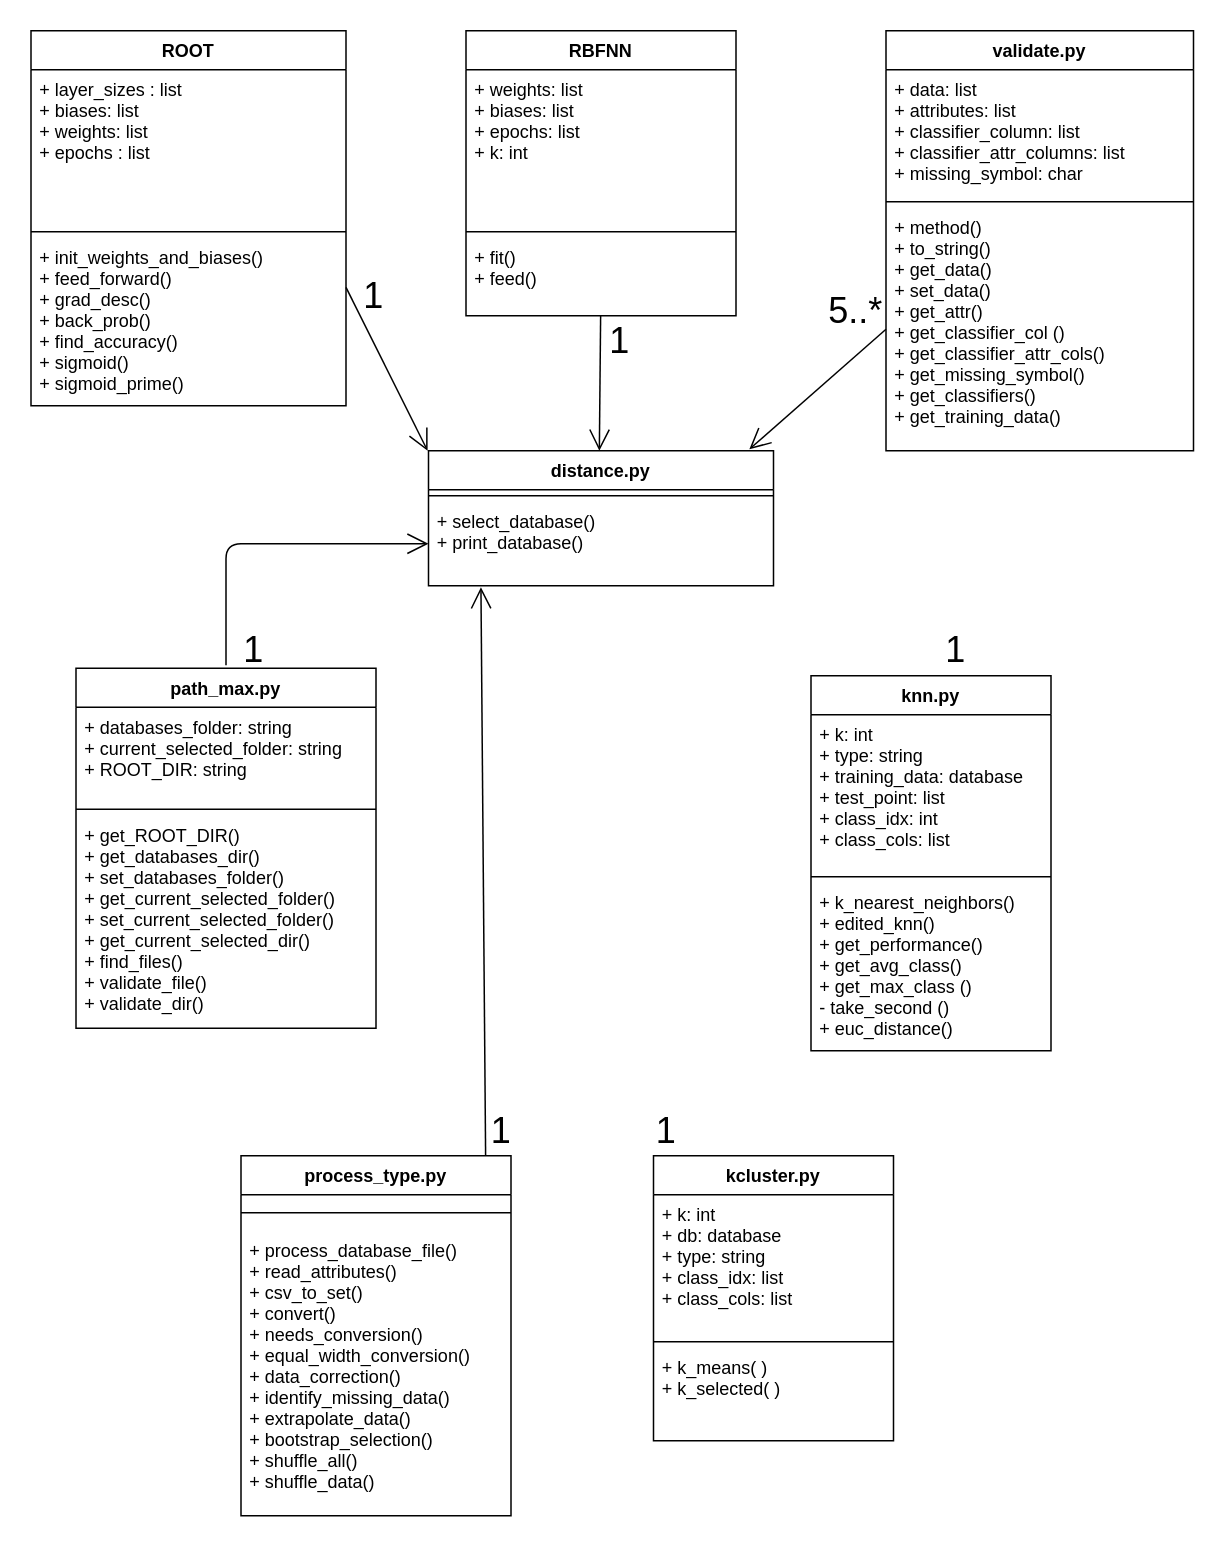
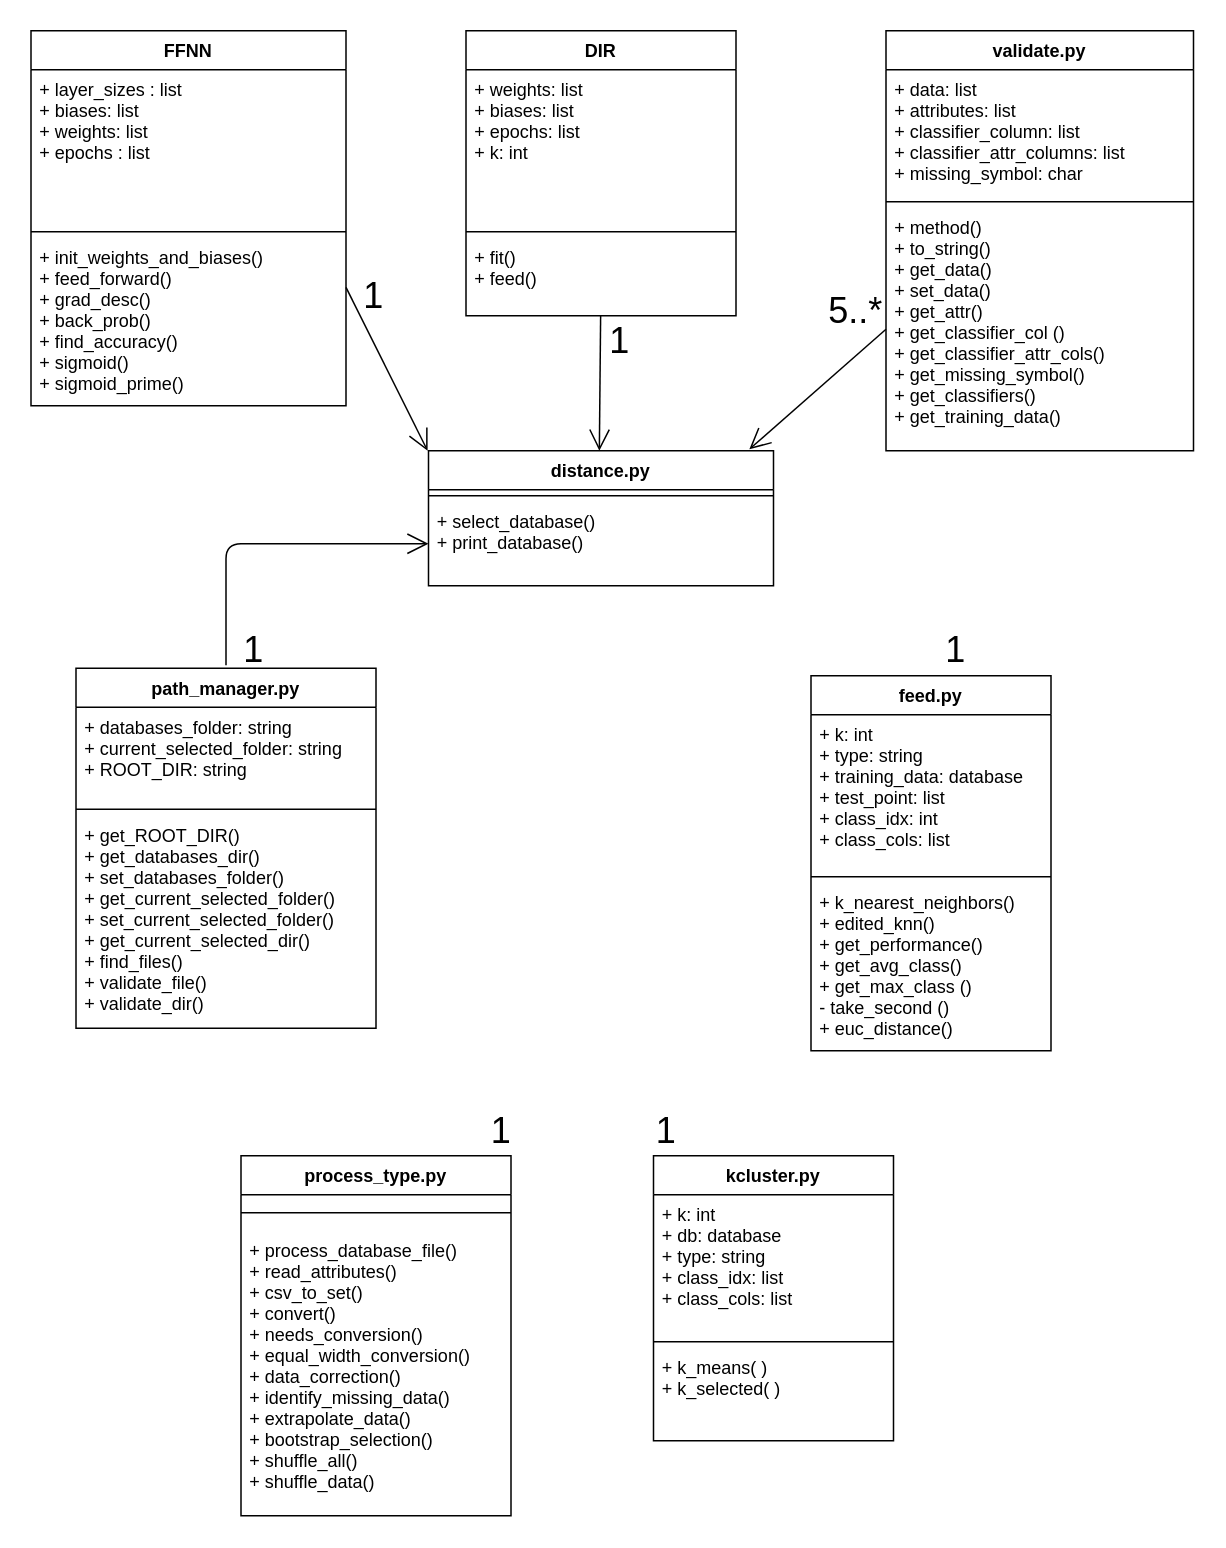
node "ROOT": label "ROOT" -> "FFNN"
node "RBFNN": label "RBFNN" -> "DIR"
node "path_max.py": label "path_max.py" -> "path_manager.py"
node "knn.py": label "knn.py" -> "feed.py"
edge "process_type.py" -> "+ select_database() + print_database()": removed
